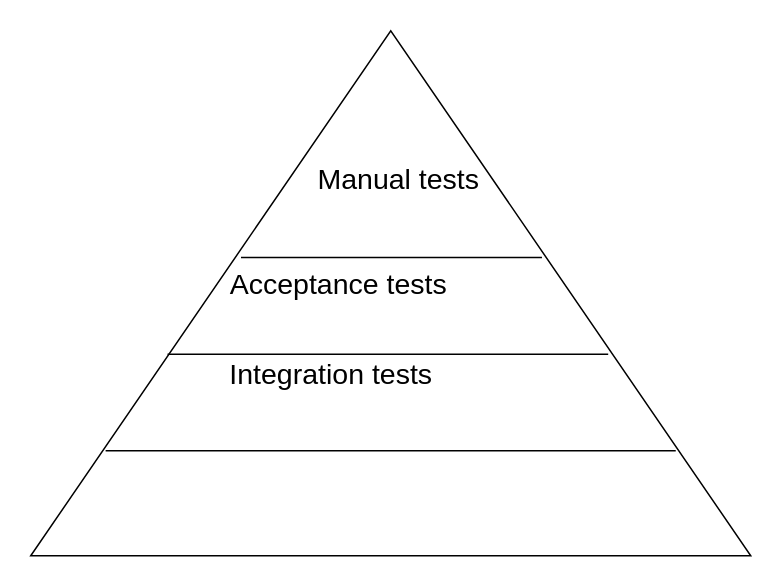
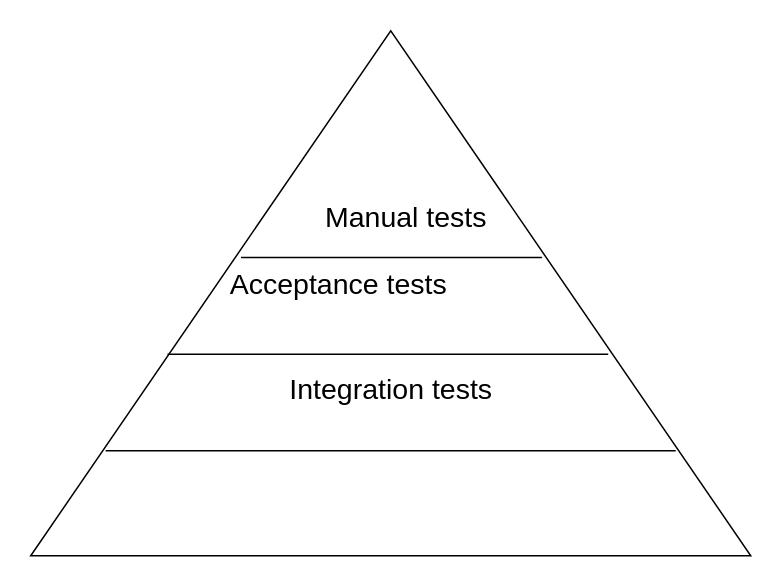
node "Manual tests": moved (398, 181) -> (406, 218)
node "Integration tests": moved (331, 376) -> (391, 391)
